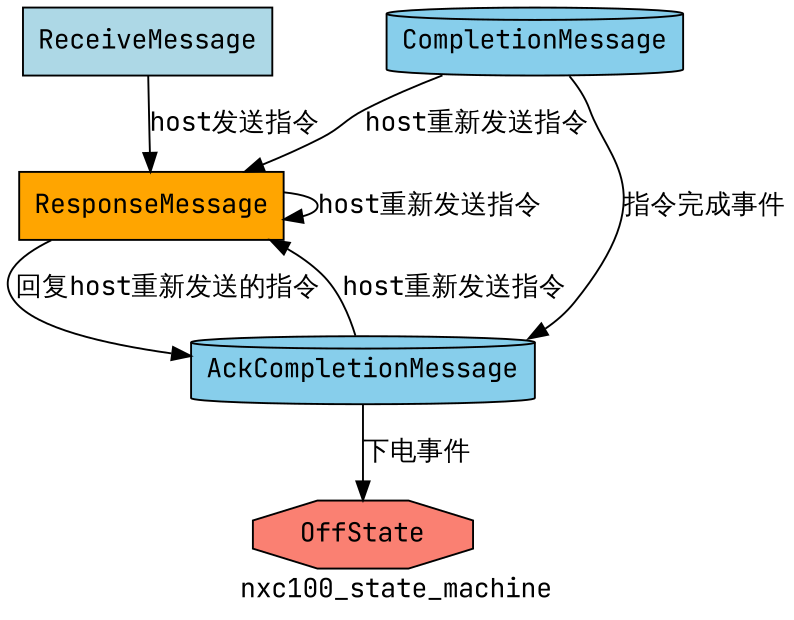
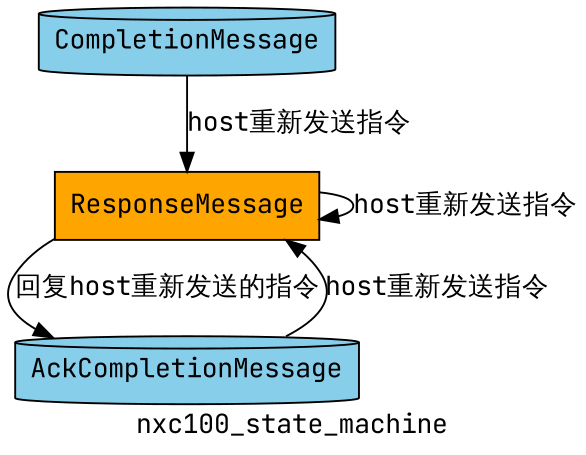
node "ReceiveMessage": removed
edge "CompletionMessage" -> "AckCompletionMessage": removed, label "指令完成事件"
node "OffState": removed
